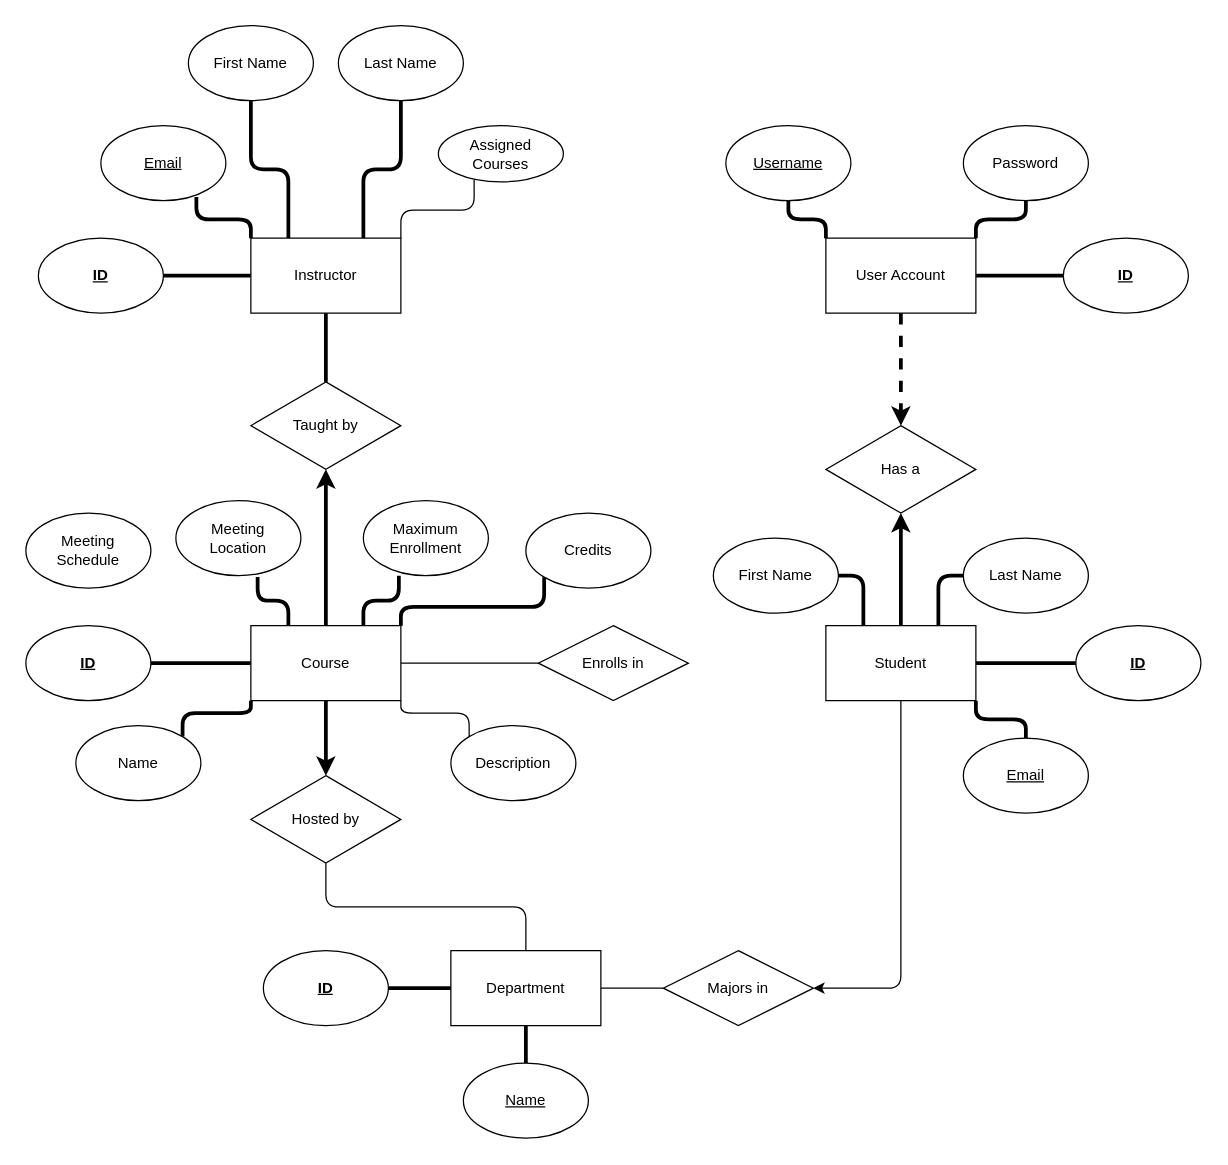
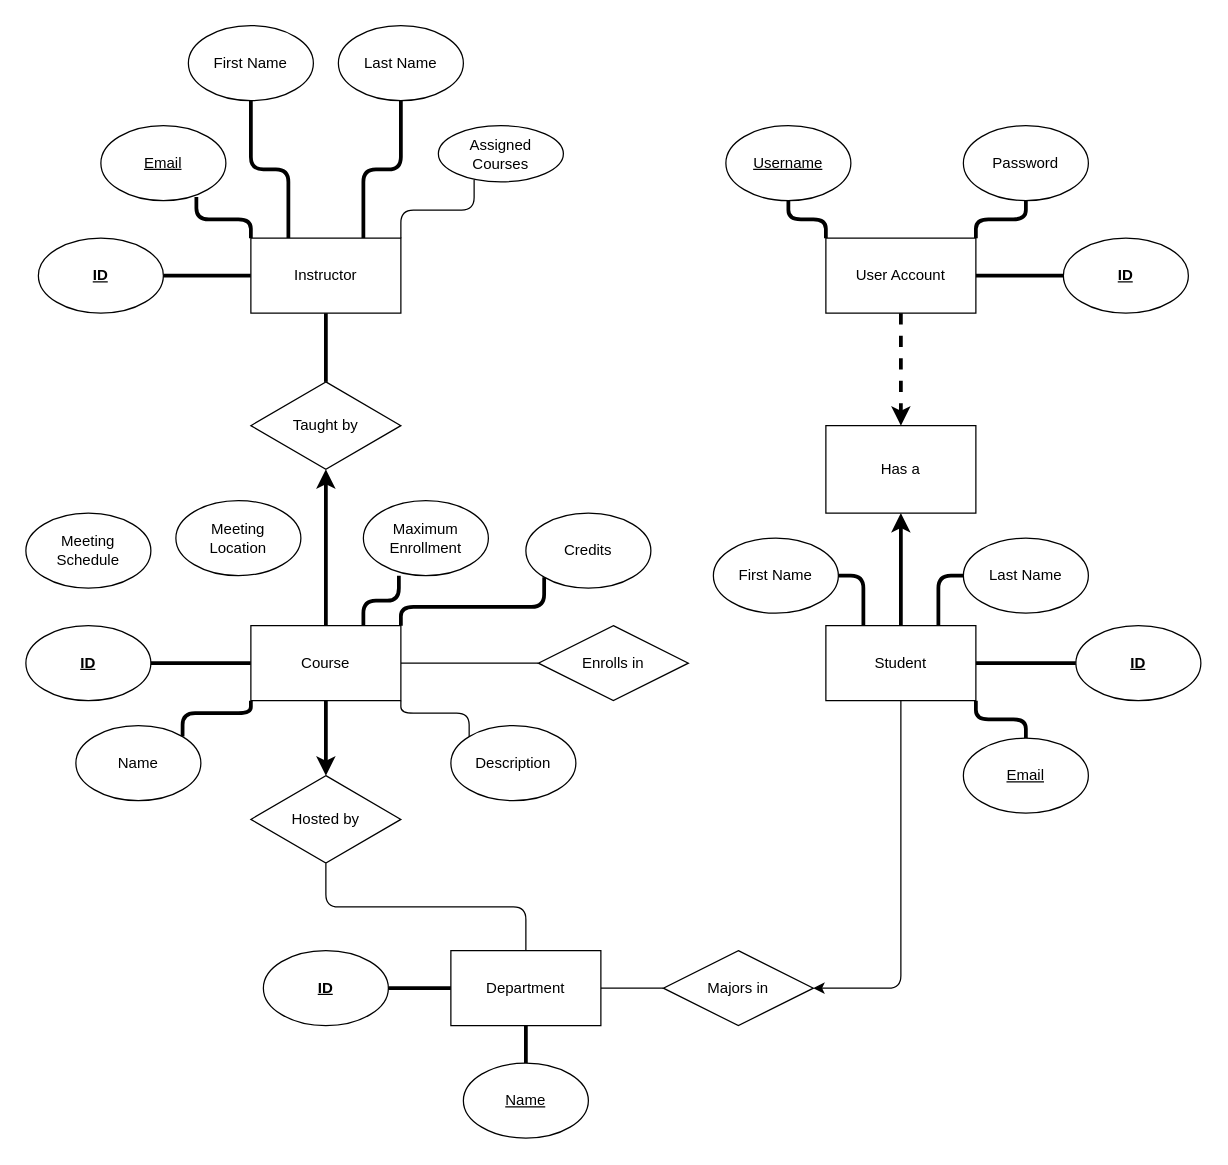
node "Has a": shape diamond -> rectangle
edge "Meeting Location" -- "Course": removed
